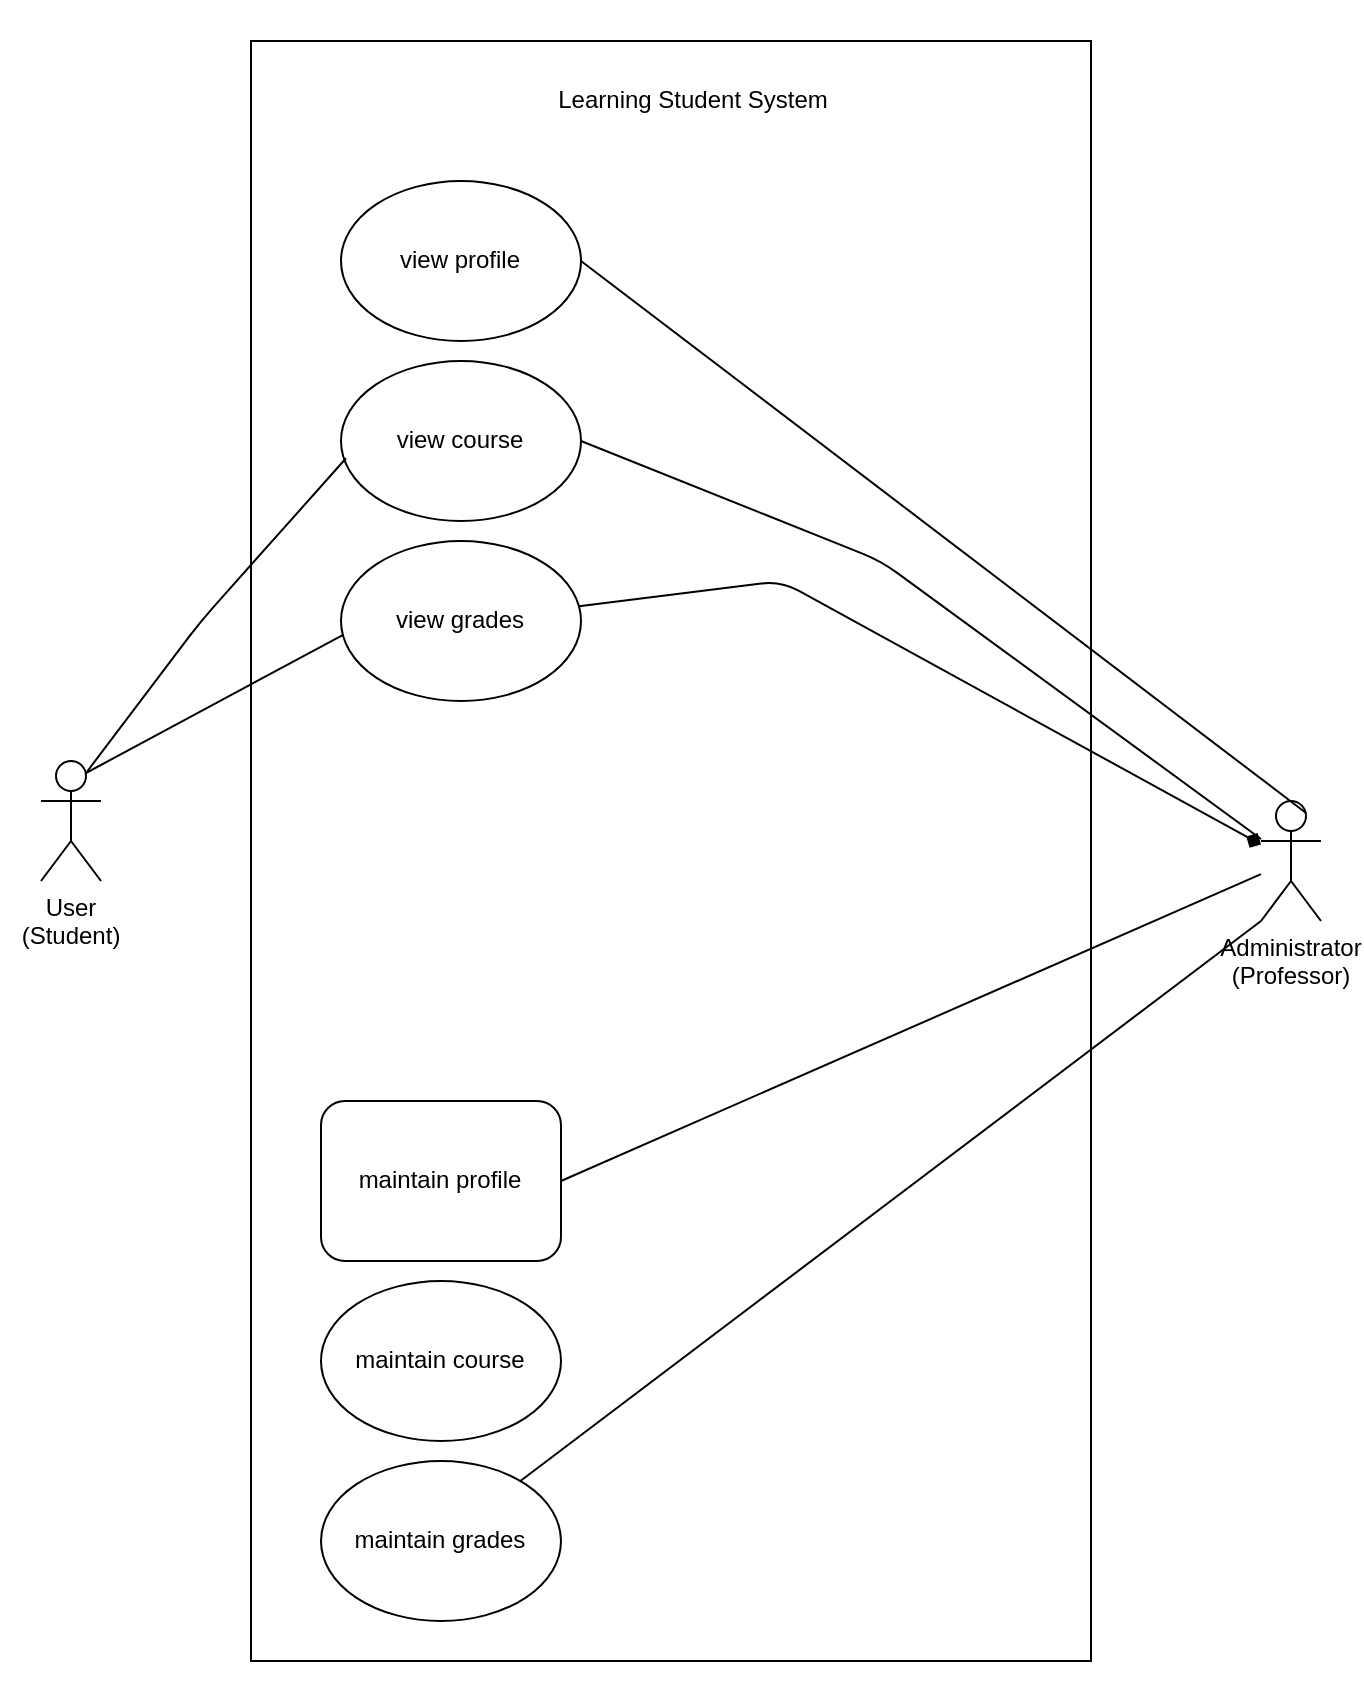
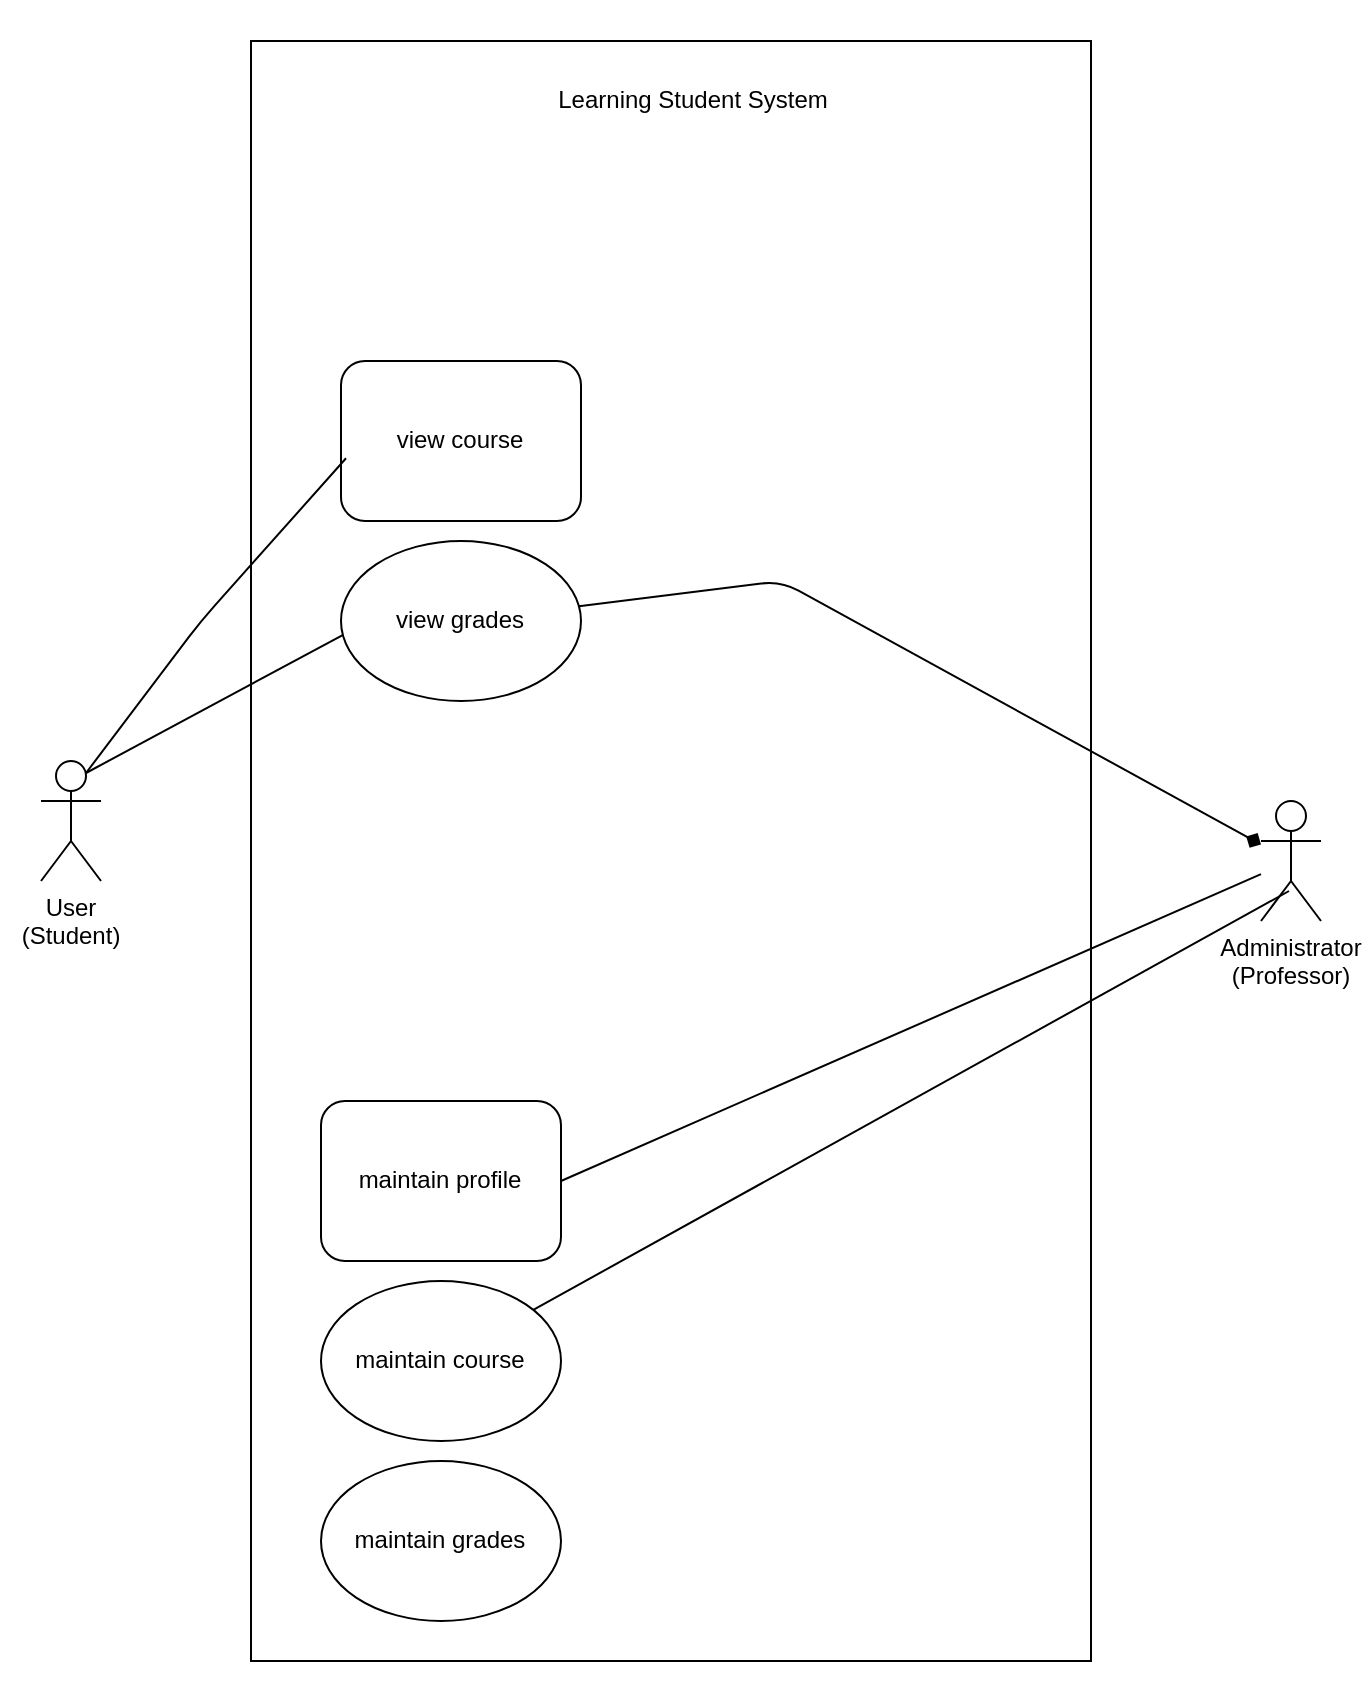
node "view profile": removed
node "view course": shape ellipse -> rounded rectangle
edge "view profile" -- "Administrator (Professor)": removed
edge "view course" -- "Administrator (Professor)": removed
edge "Administrator (Professor)" -- "maintain course": added
edge "Administrator (Professor)" -- "maintain grades": removed
